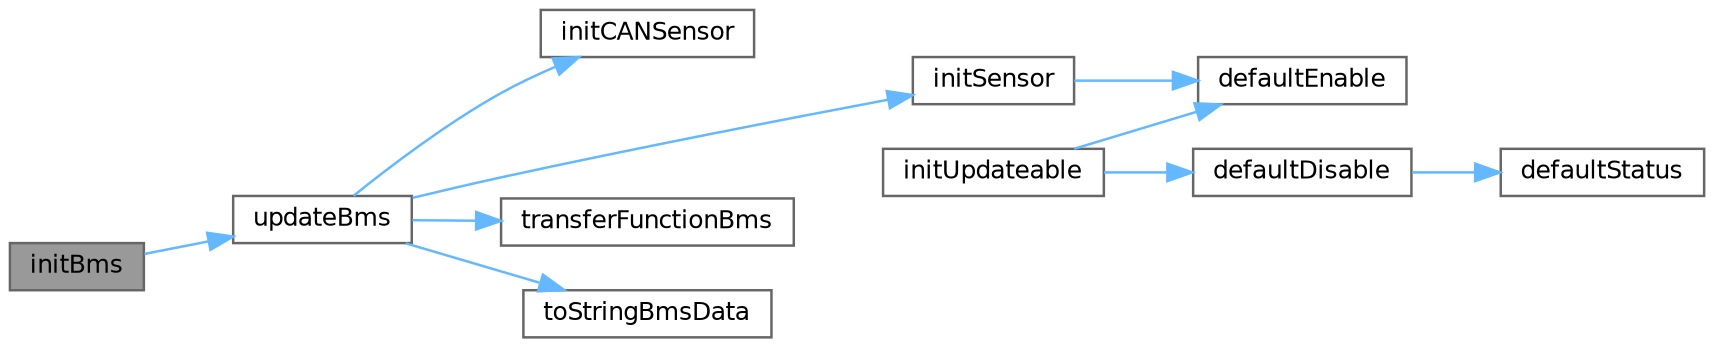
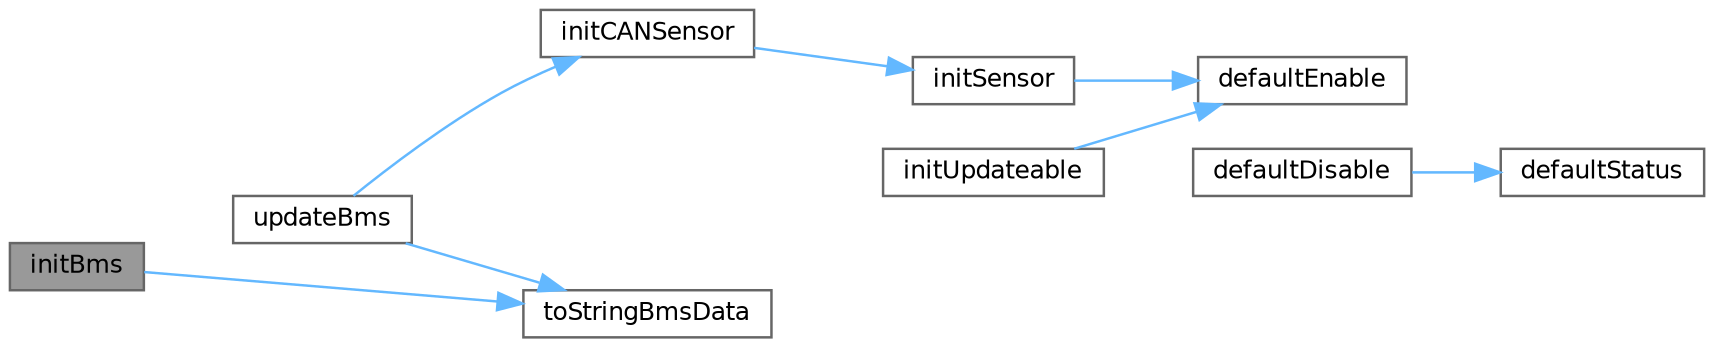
edge "updateBms" -> "initSensor": now "initCANSensor" -> "initSensor"
edge "initUpdateable" -> "defaultDisable": removed
node "transferFunctionBms": removed
edge "initBms" -> "updateBms": now "initBms" -> "toStringBmsData"
